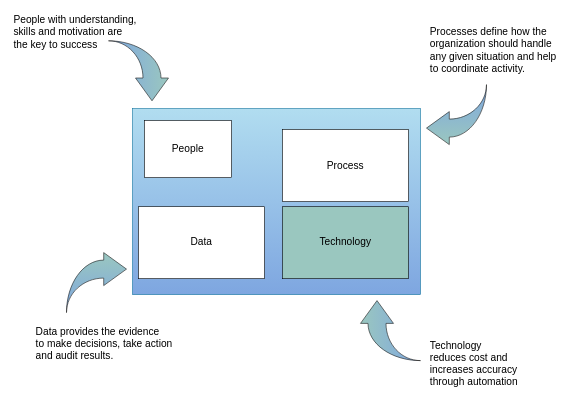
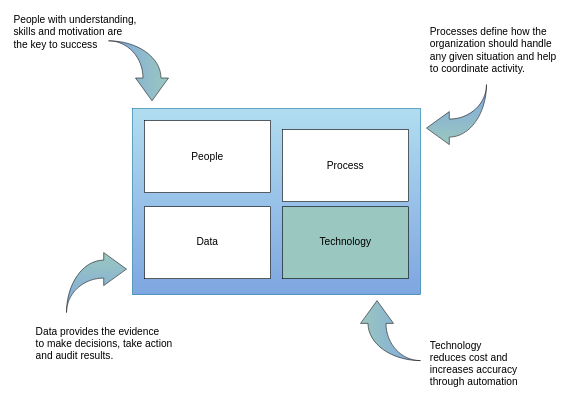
node "People": size 87x57 -> 126x72
node "Data": moved (201, 243) -> (207, 243)
